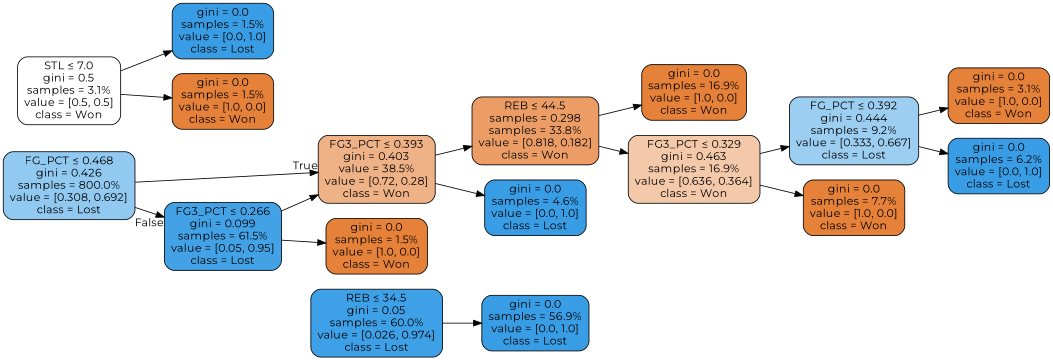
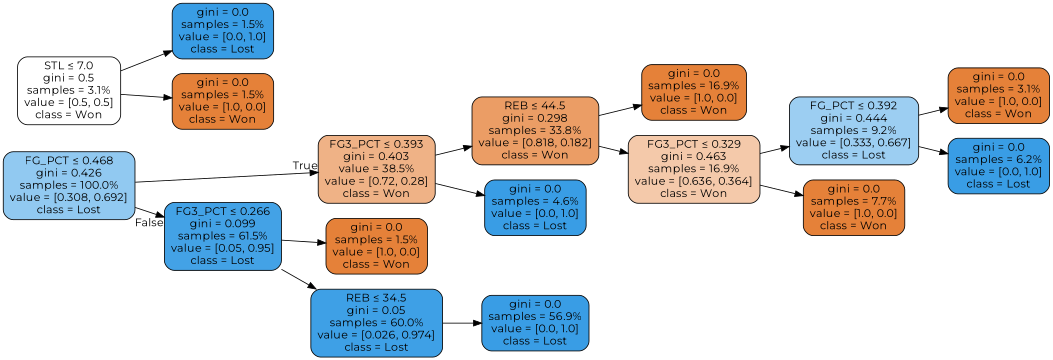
node "REB ≤ 44.5": text "samples = 0.298" -> "gini = 0.298"
node "FG_PCT ≤ 0.468": text "samples = 800.0%" -> "samples = 100.0%"
edge "FG3_PCT ≤ 0.266" -> "FG3_PCT ≤ 0.393": now "FG3_PCT ≤ 0.266" -> "REB ≤ 34.5"
